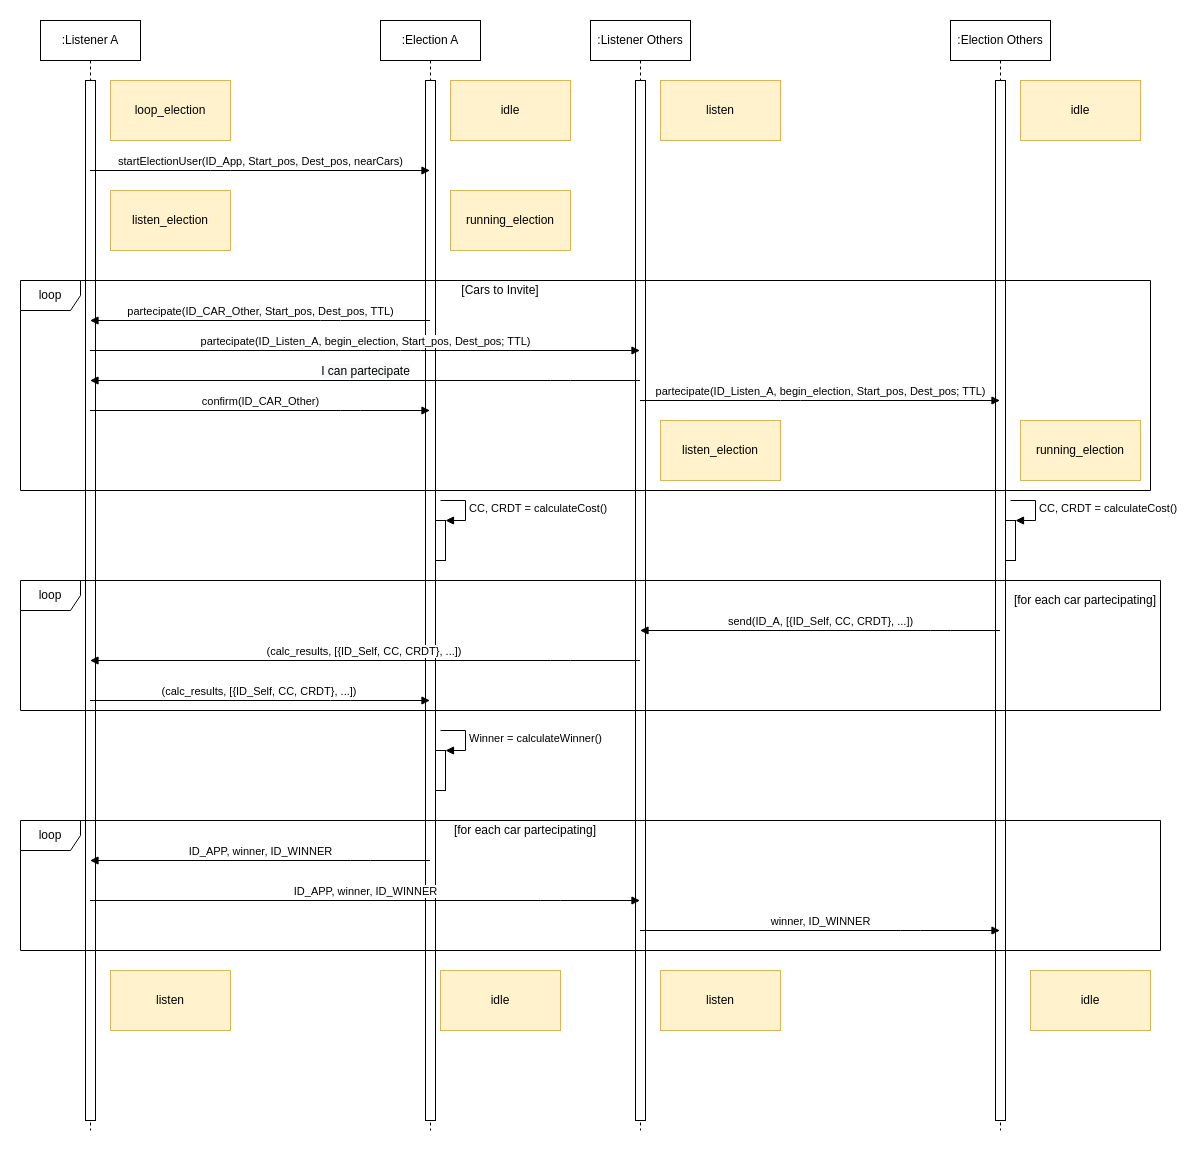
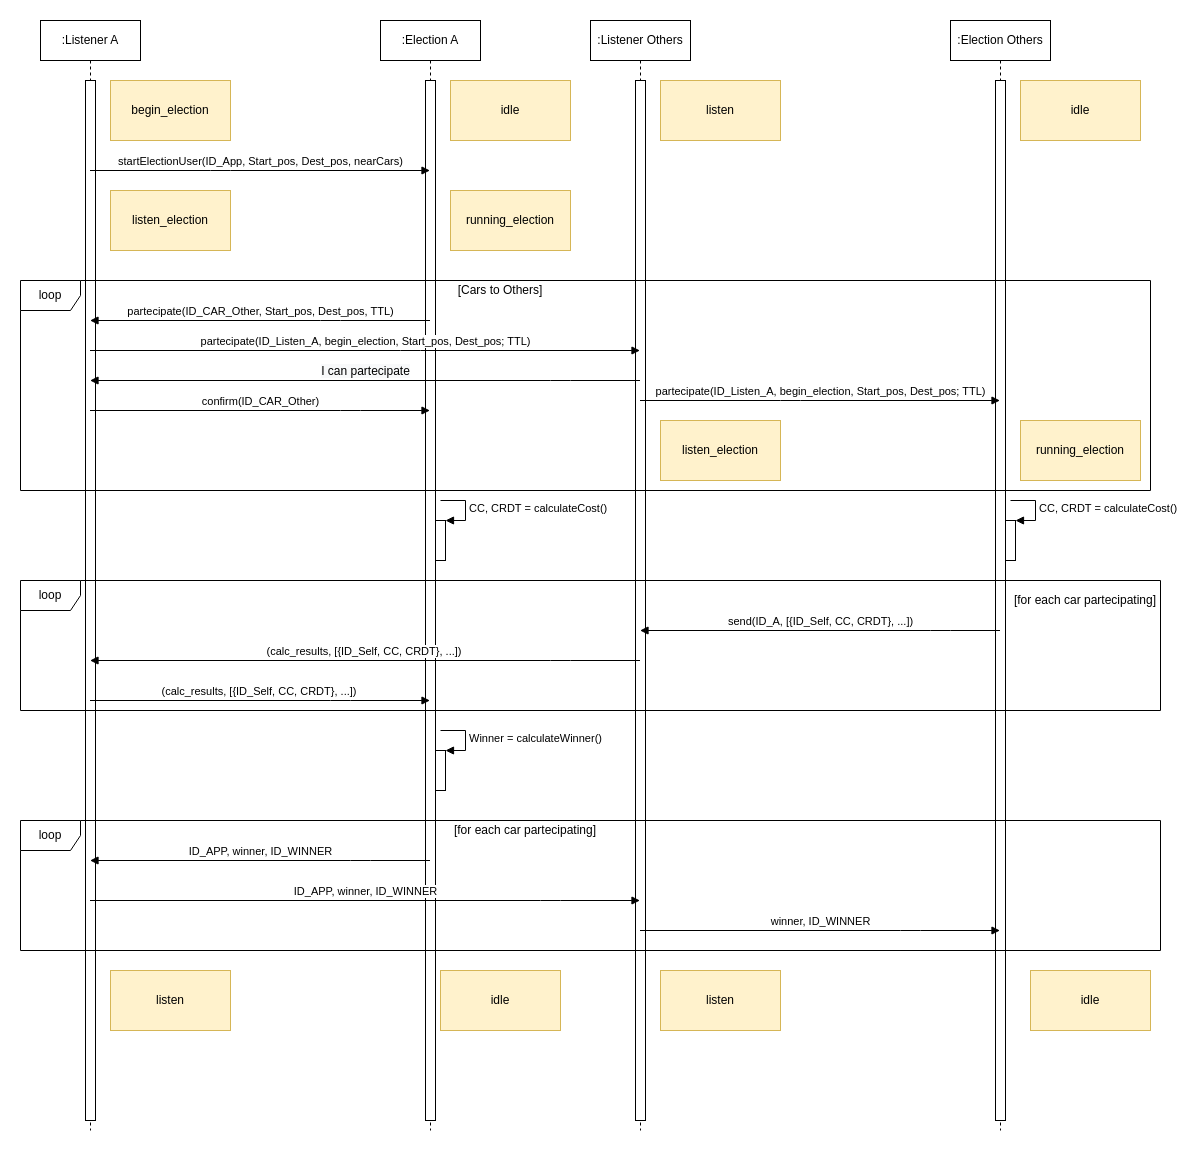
node "loop_election": label "loop_election" -> "begin_election"
node "[Cars to Invite]": label "[Cars to Invite]" -> "[Cars to Others]"
